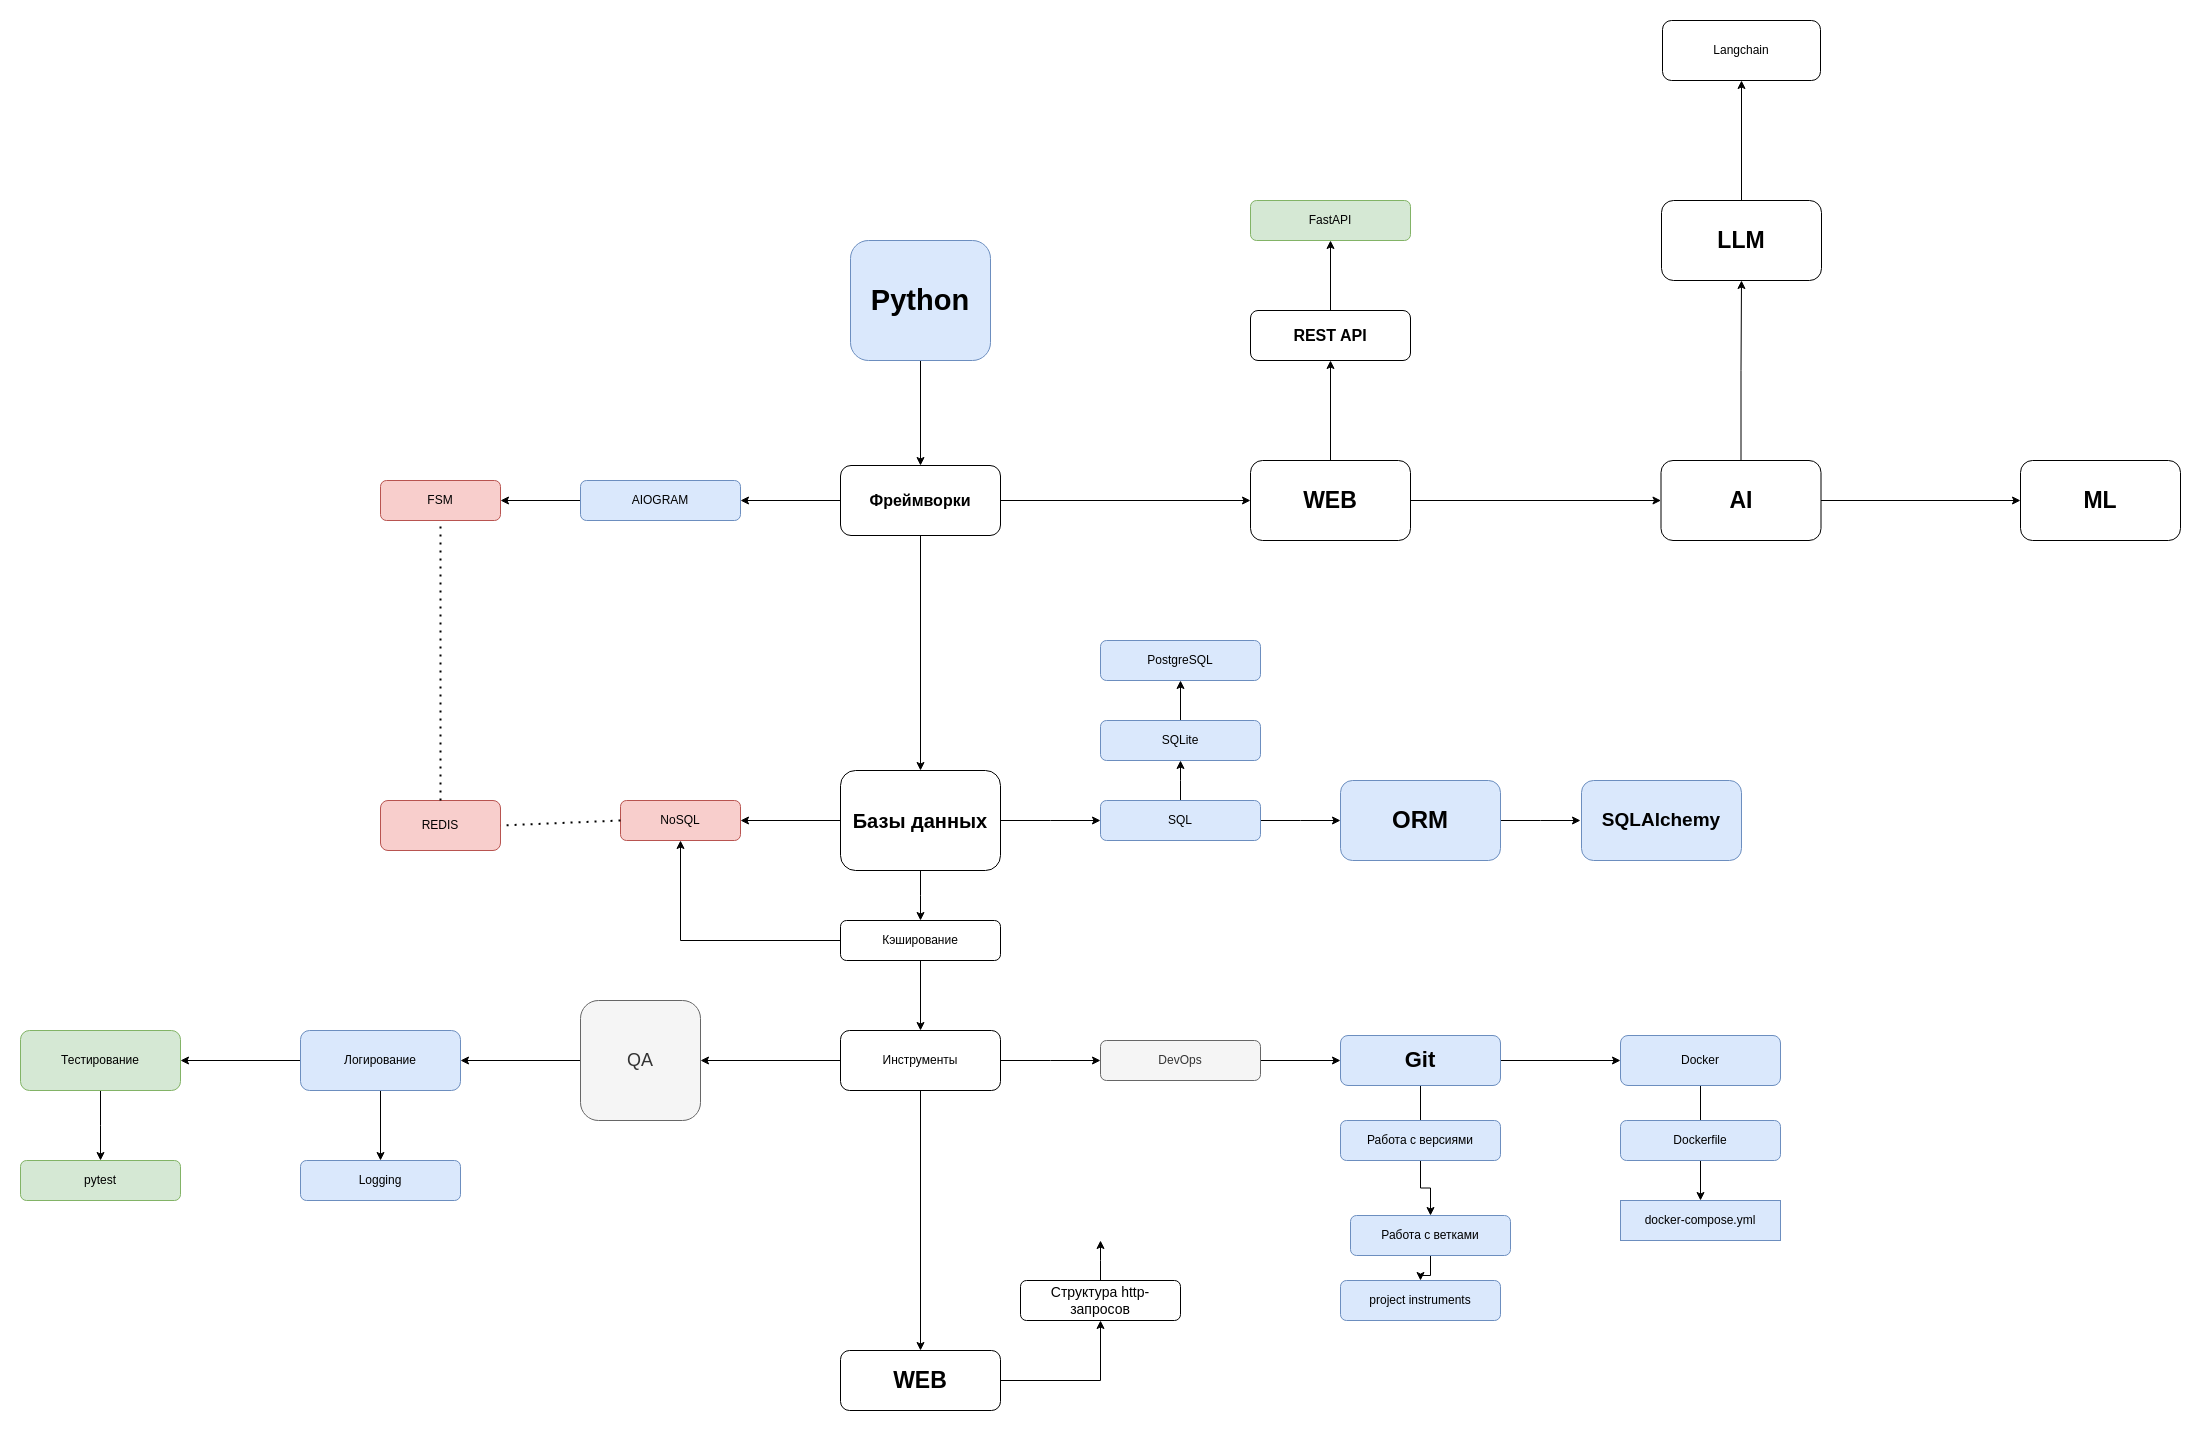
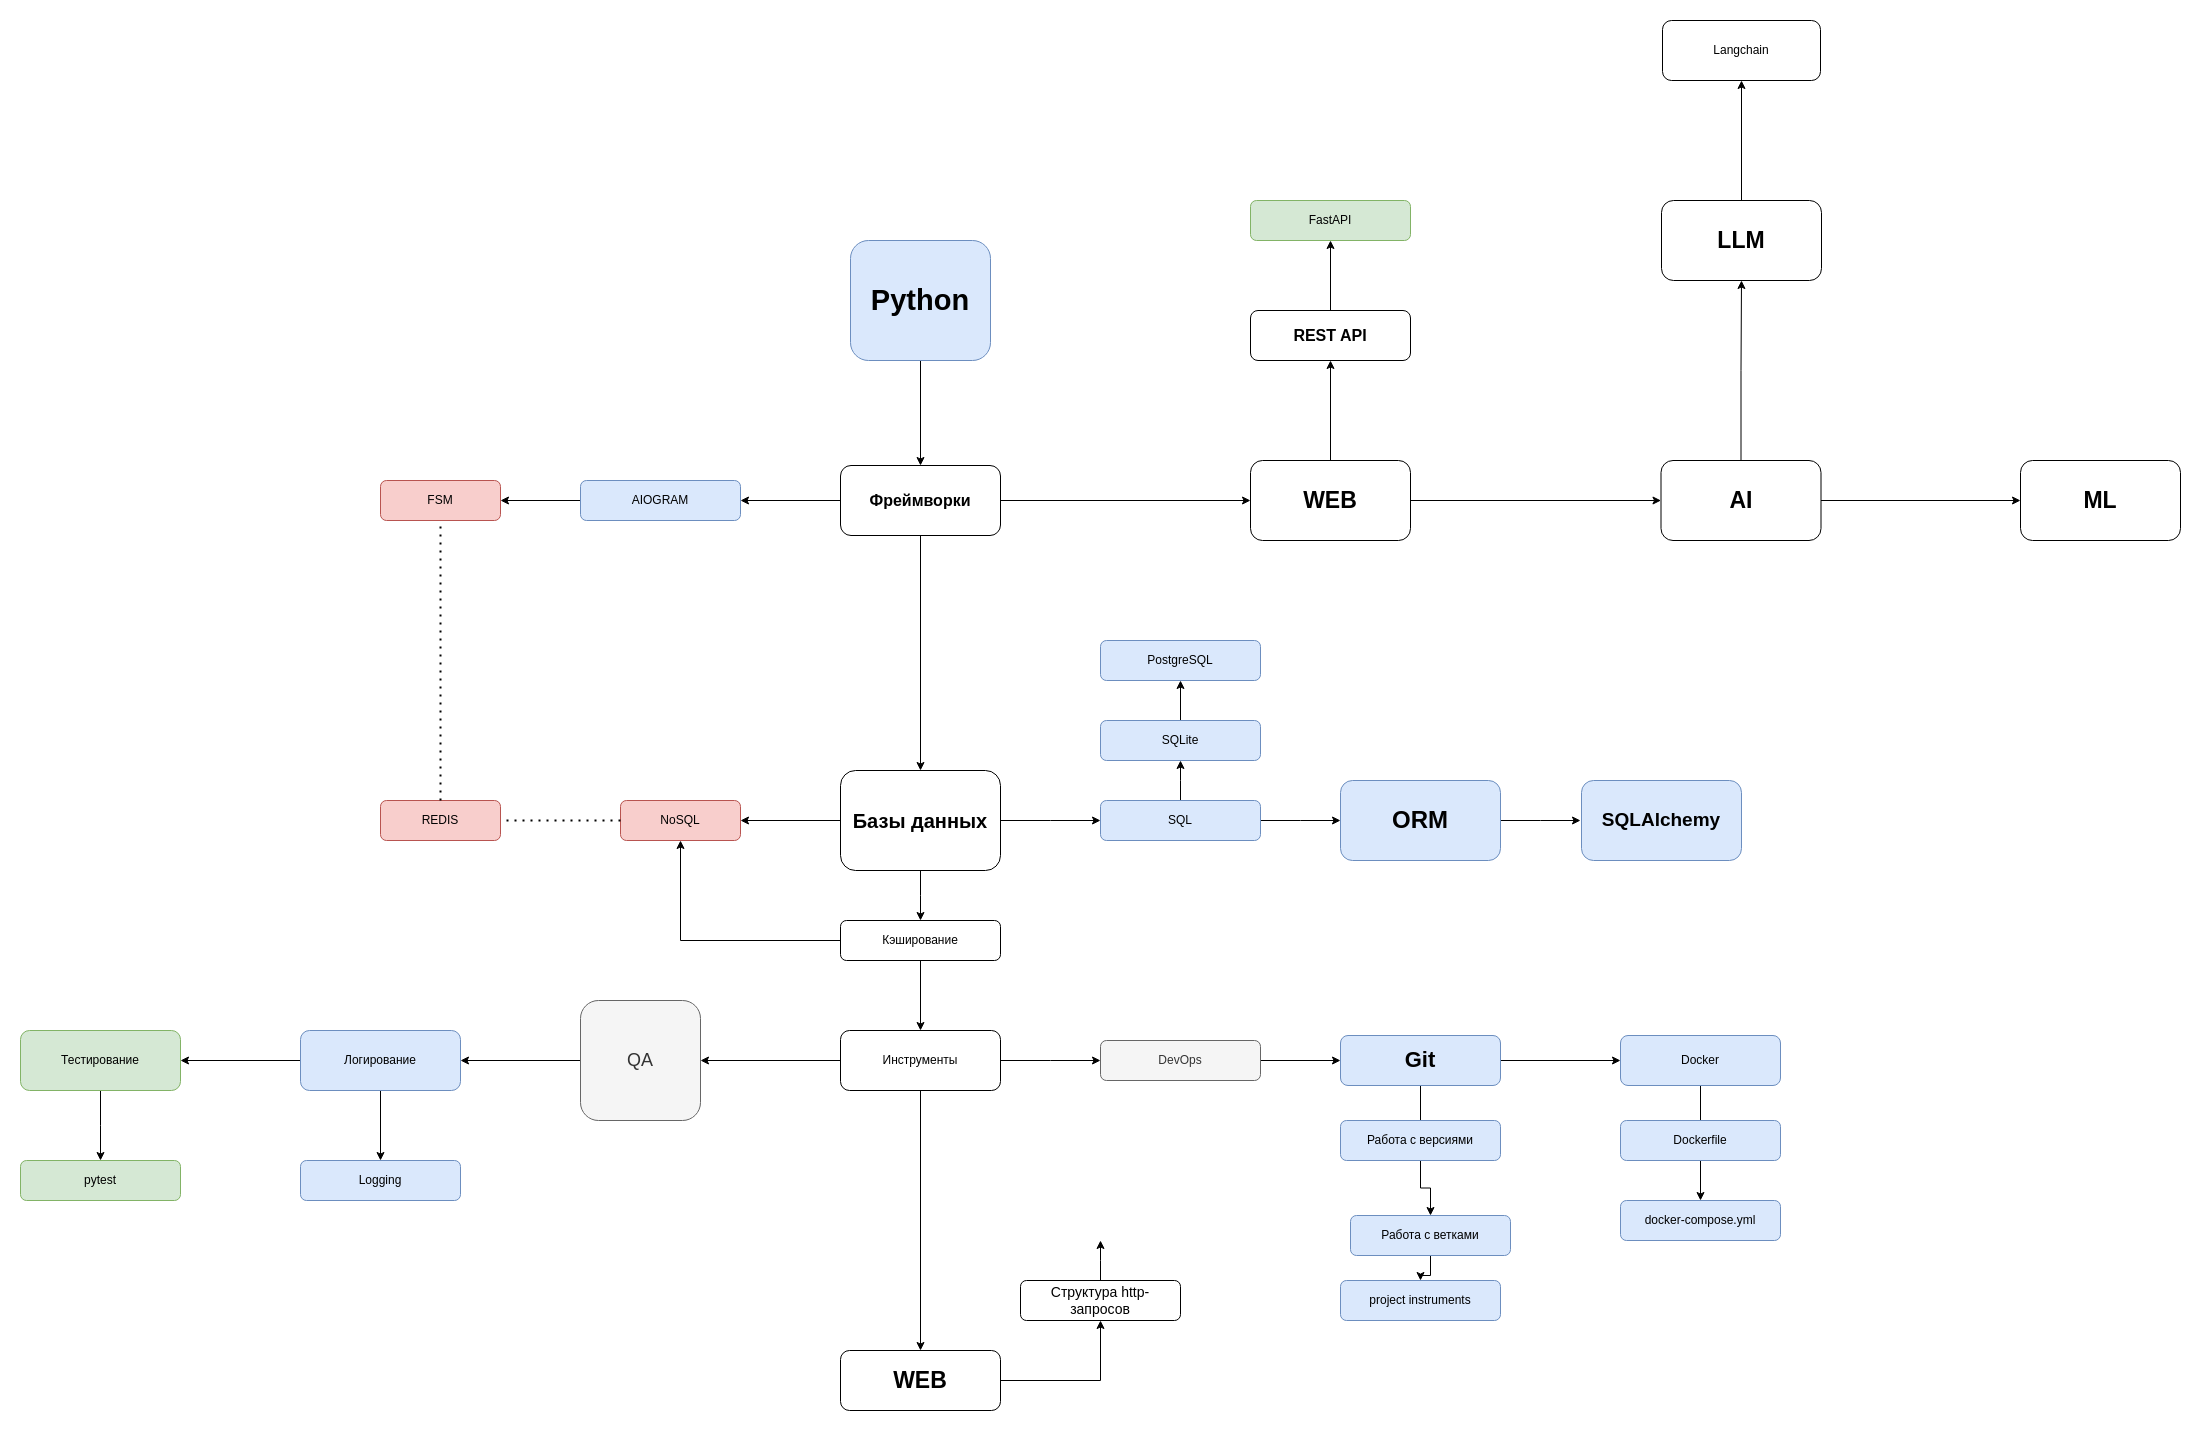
node "REDIS": size 120x50 -> 120x40
node "docker-compose.yml": shape rectangle -> rounded rectangle
